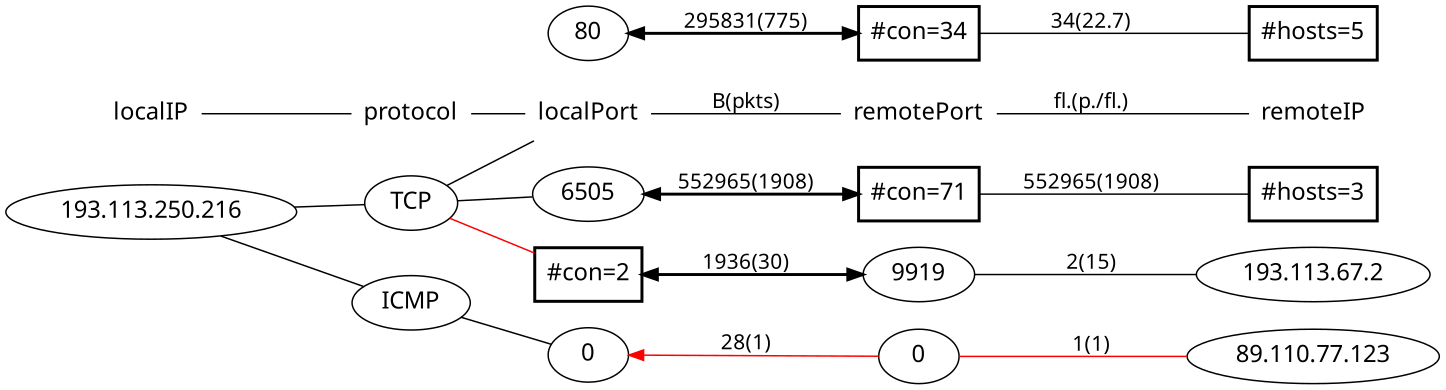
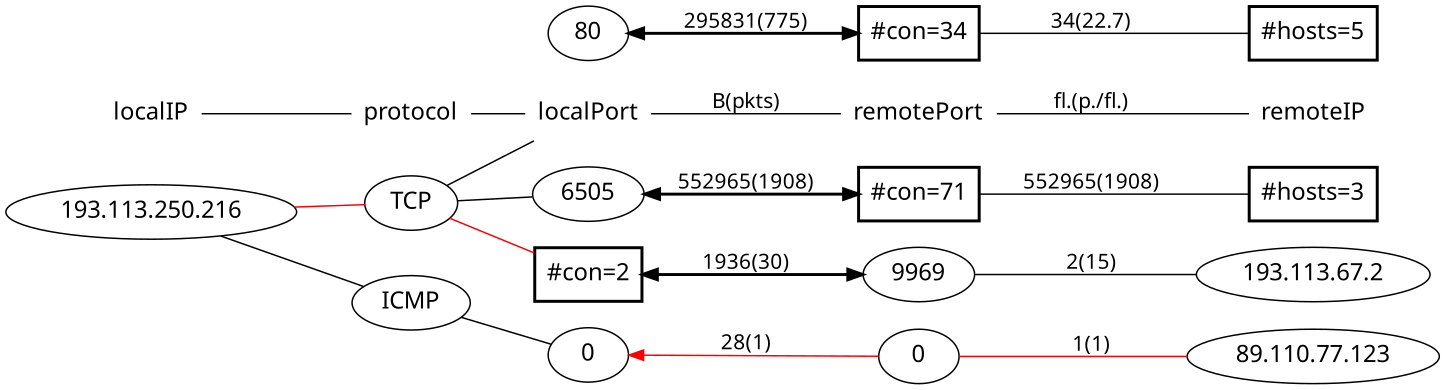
edge "TCP" -- "193.113.250.216": color black -> red
node "9919": label "9919" -> "9969"
